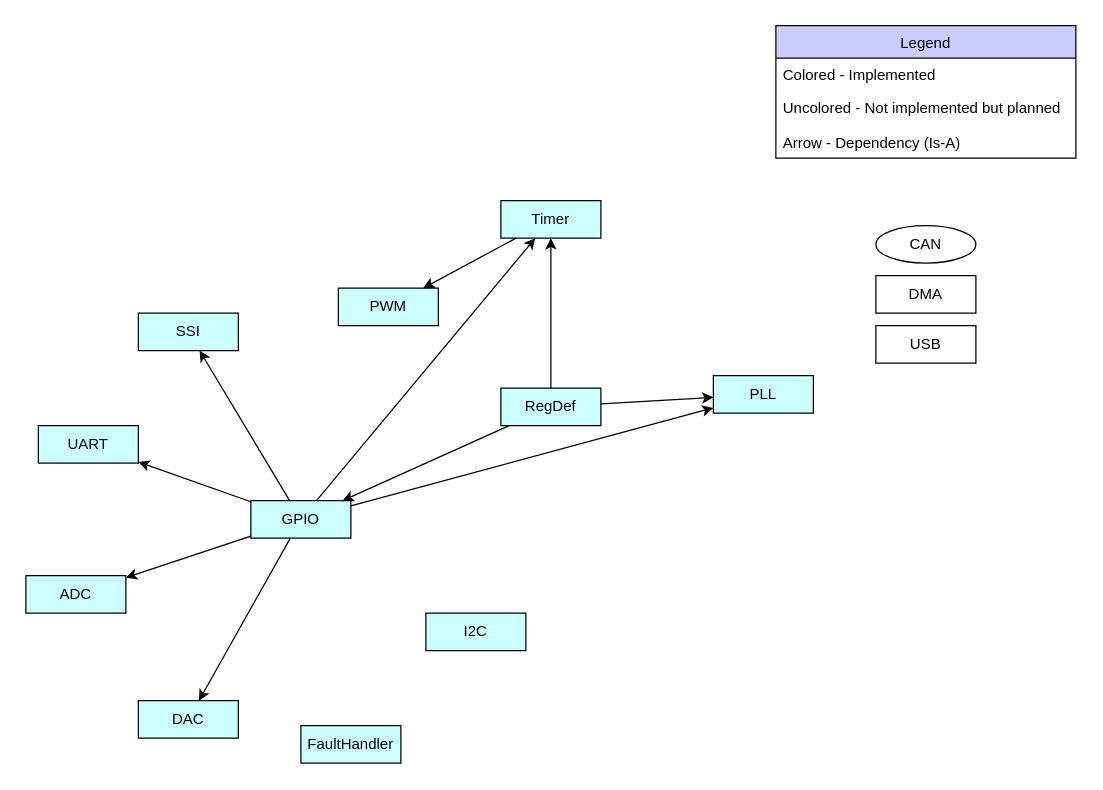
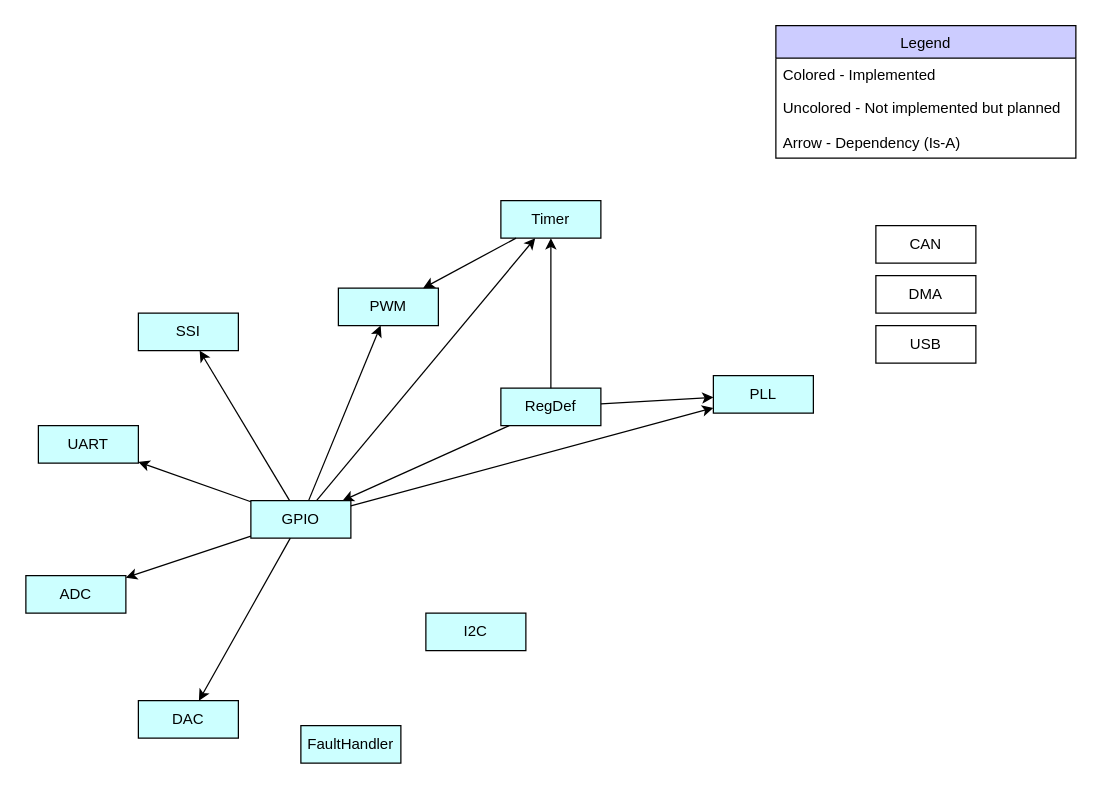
node "CAN": shape ellipse -> rectangle
edge "GPIO" -> "PWM": added
